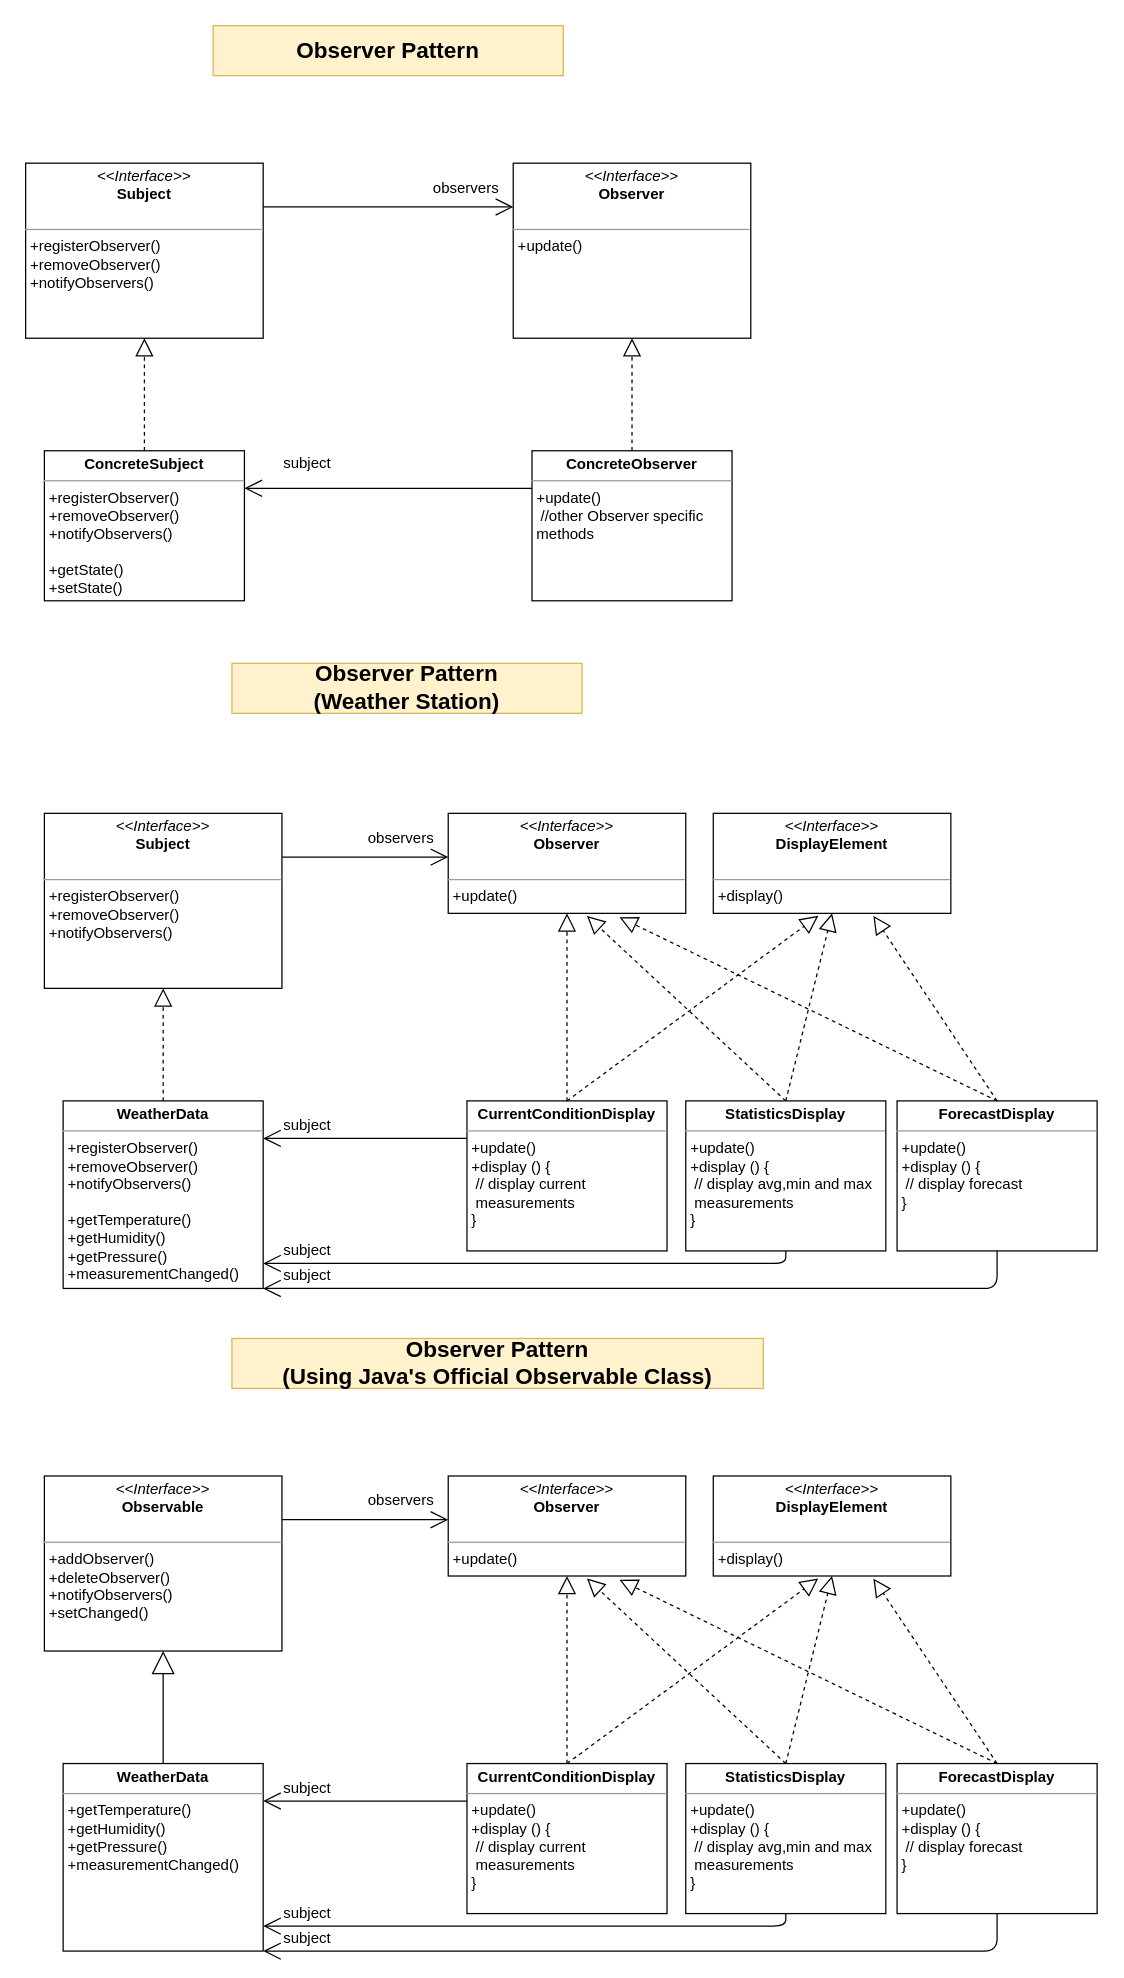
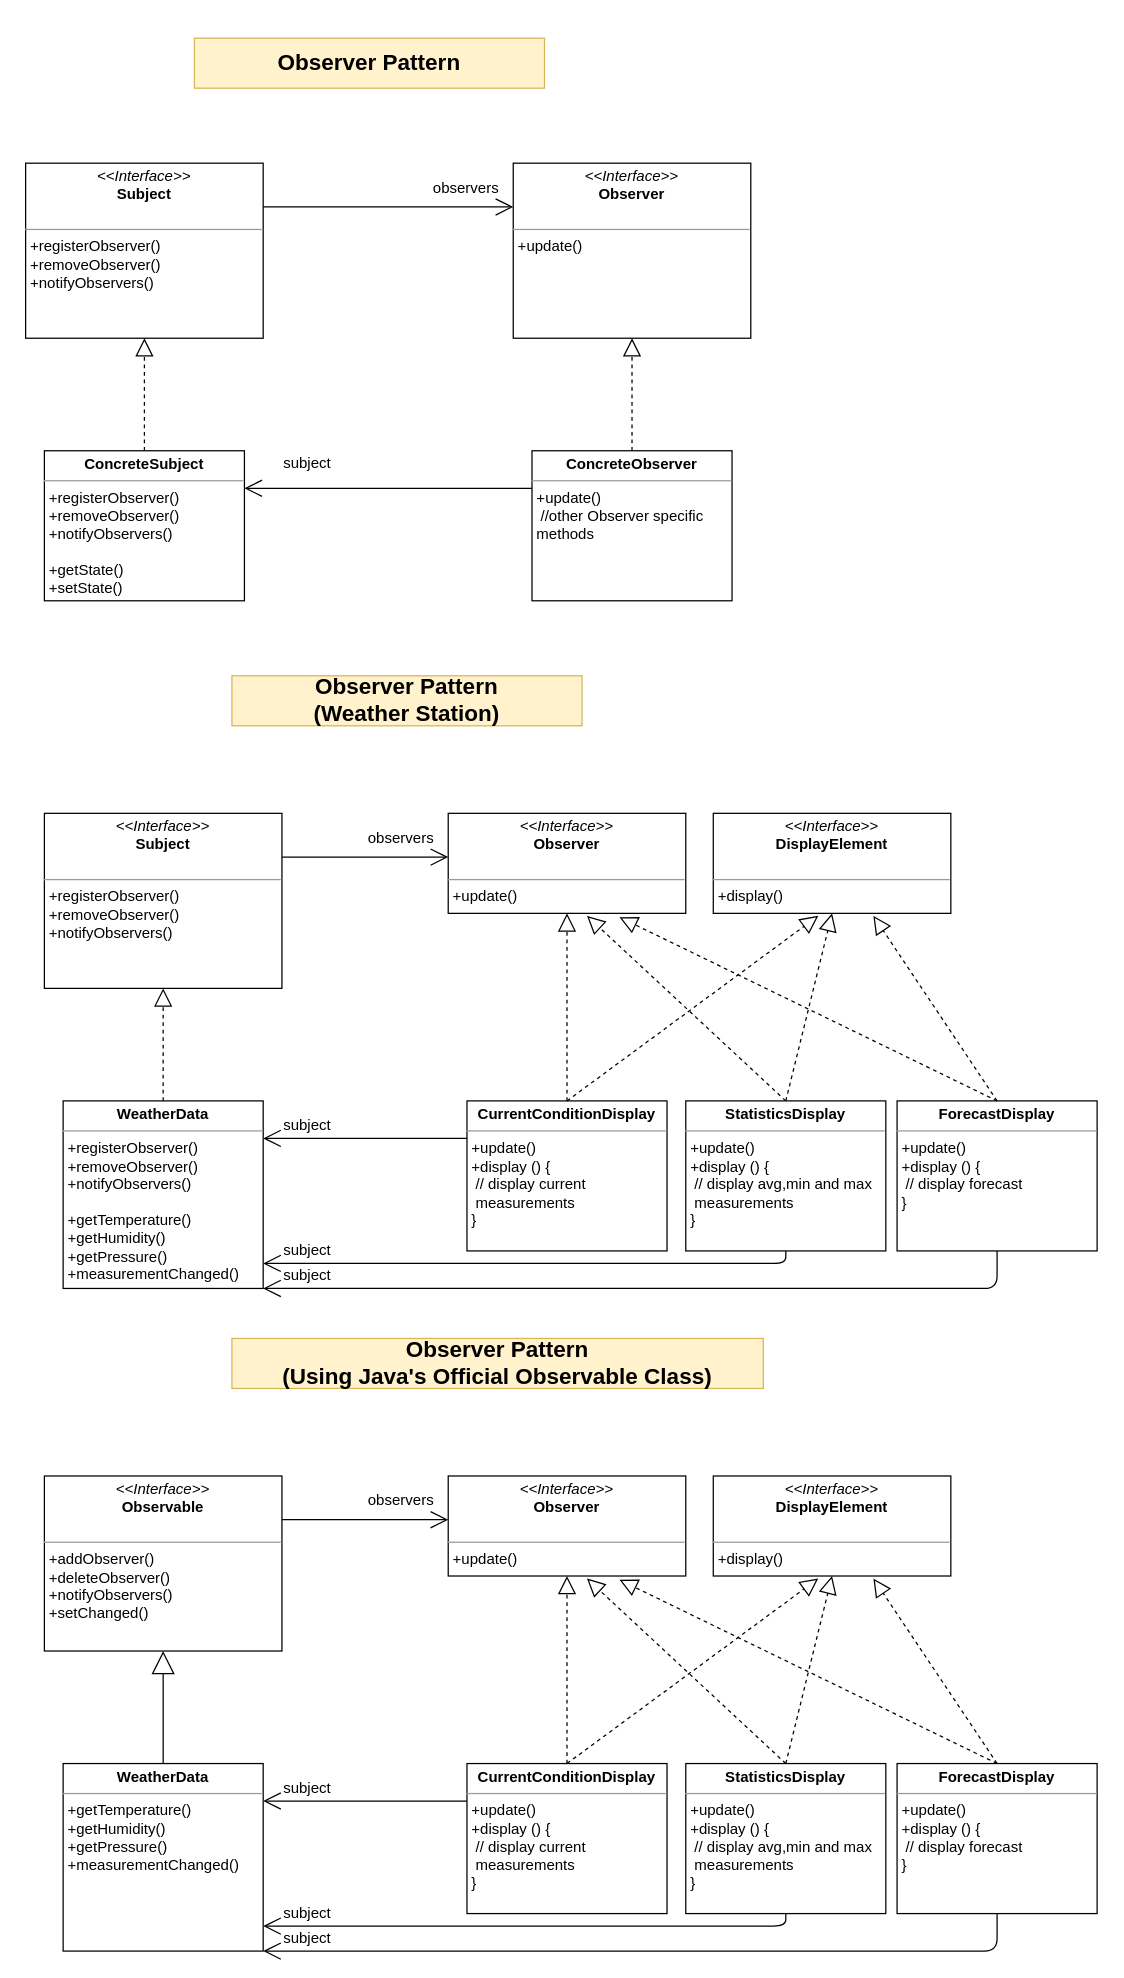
node "Observer Pattern": moved (388, 51) -> (369, 63)
node "Observer Pattern (Weather Station)": moved (407, 688) -> (407, 701)
